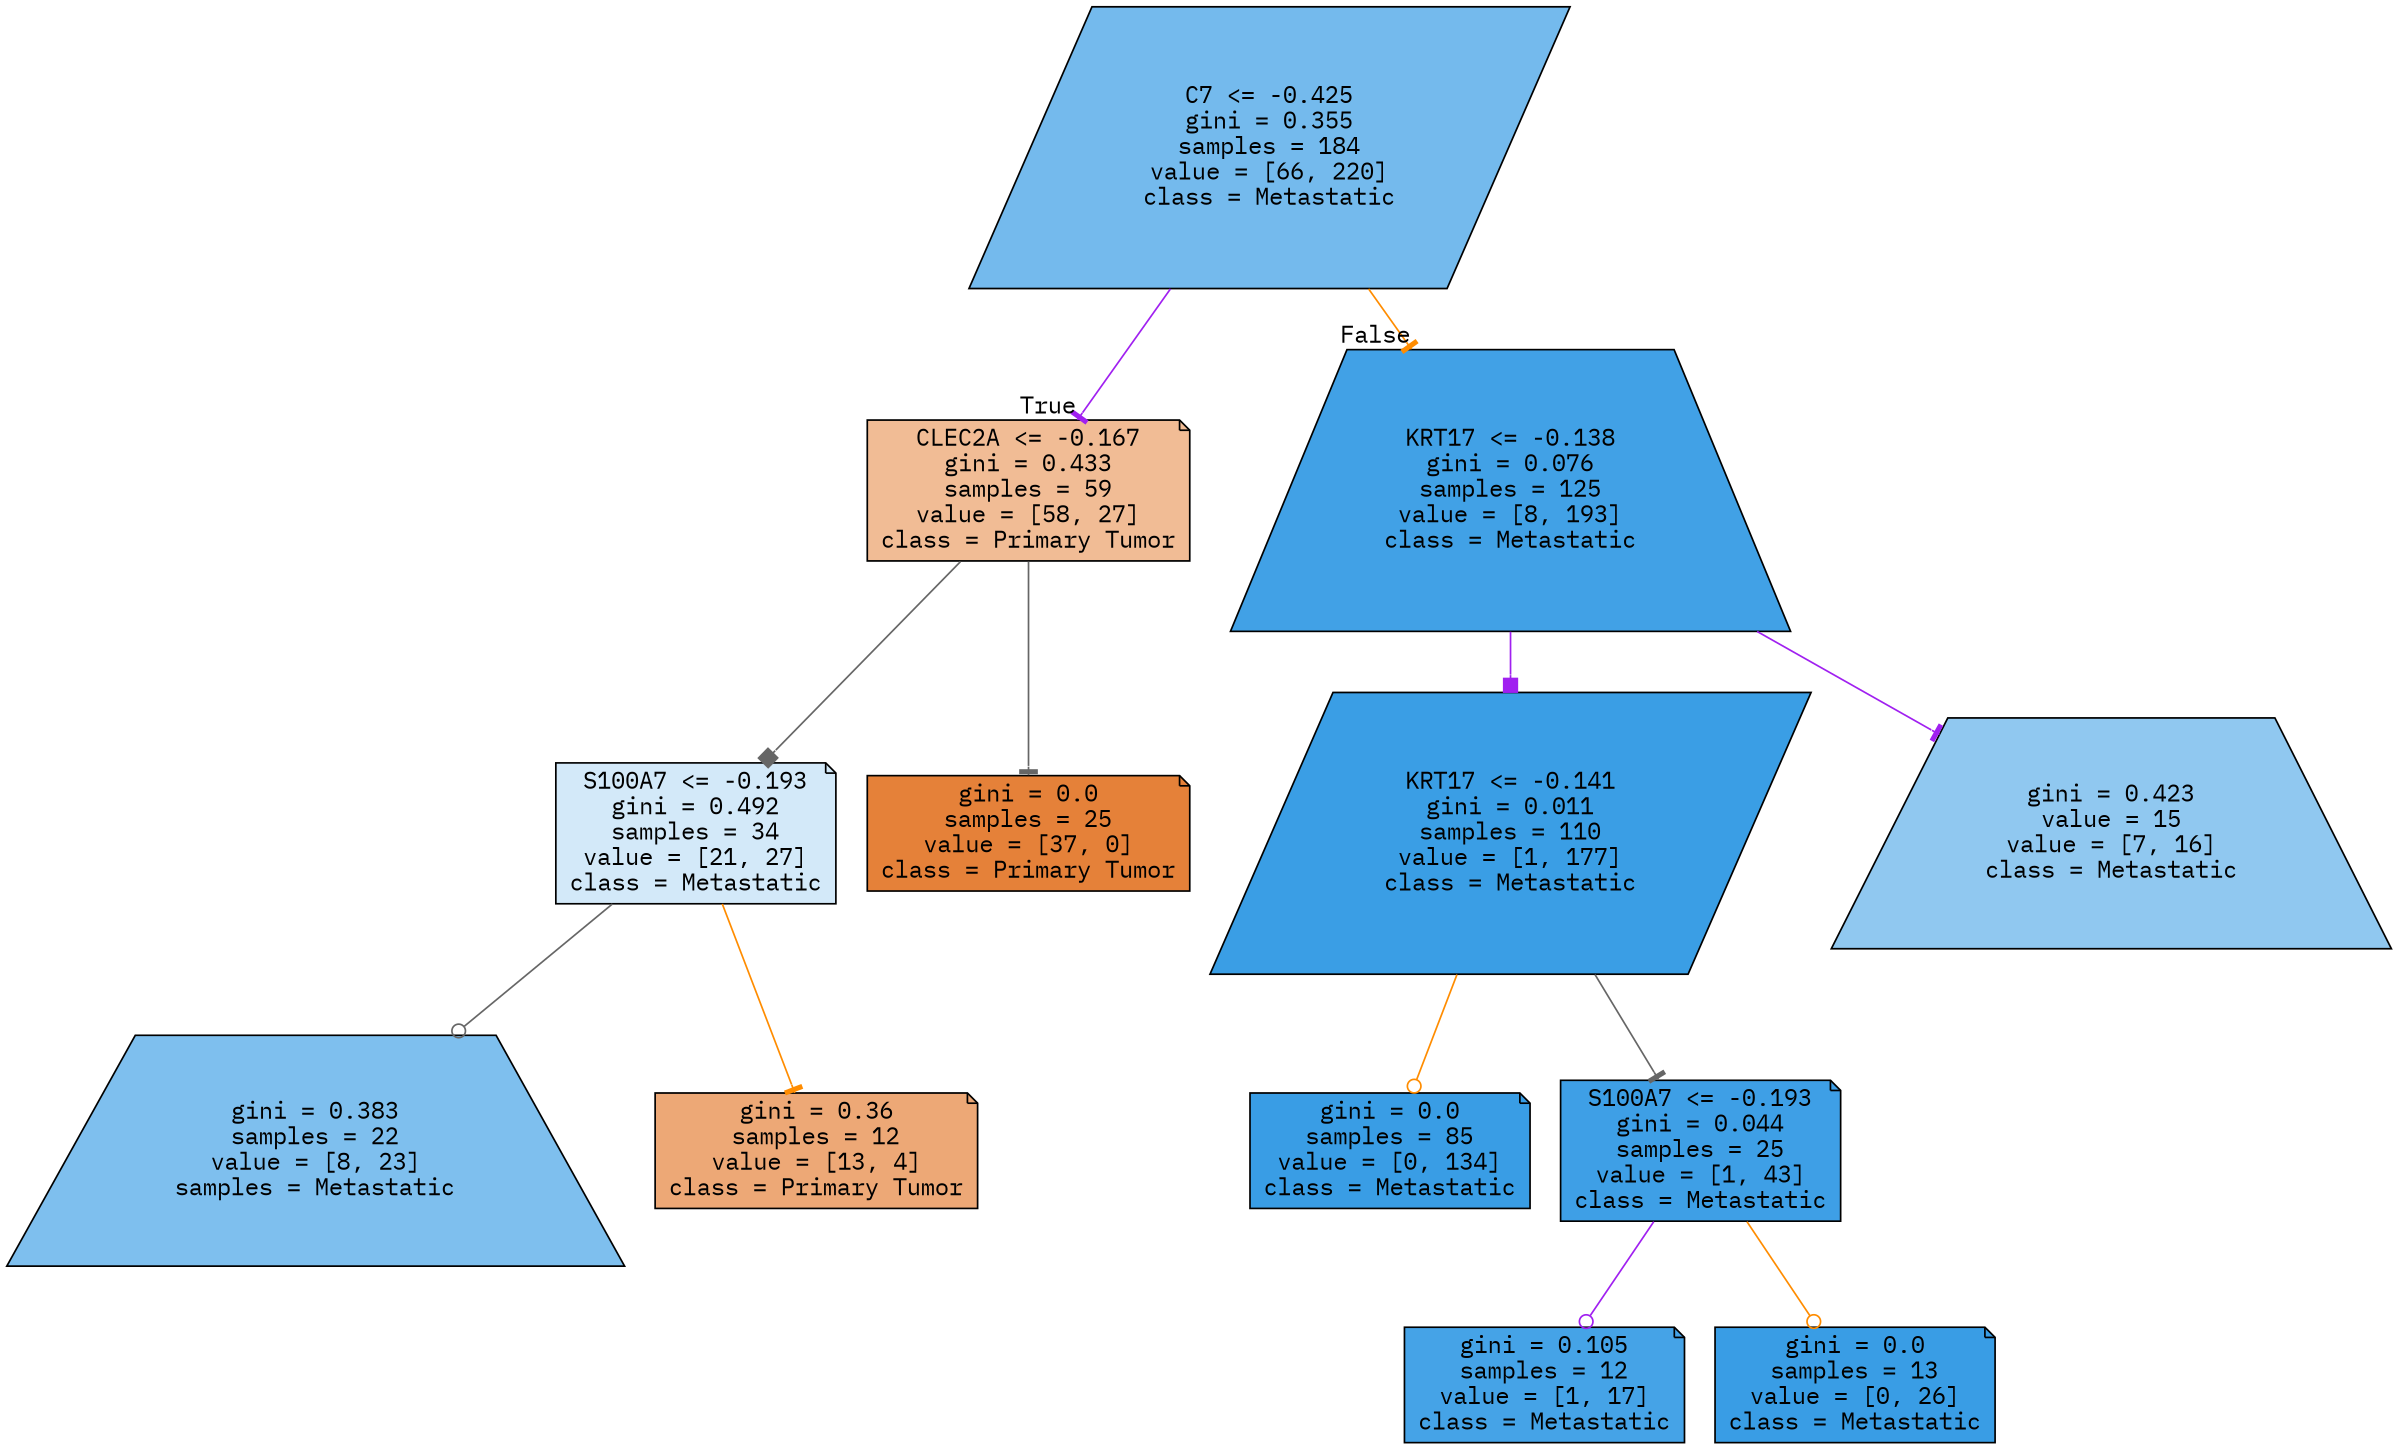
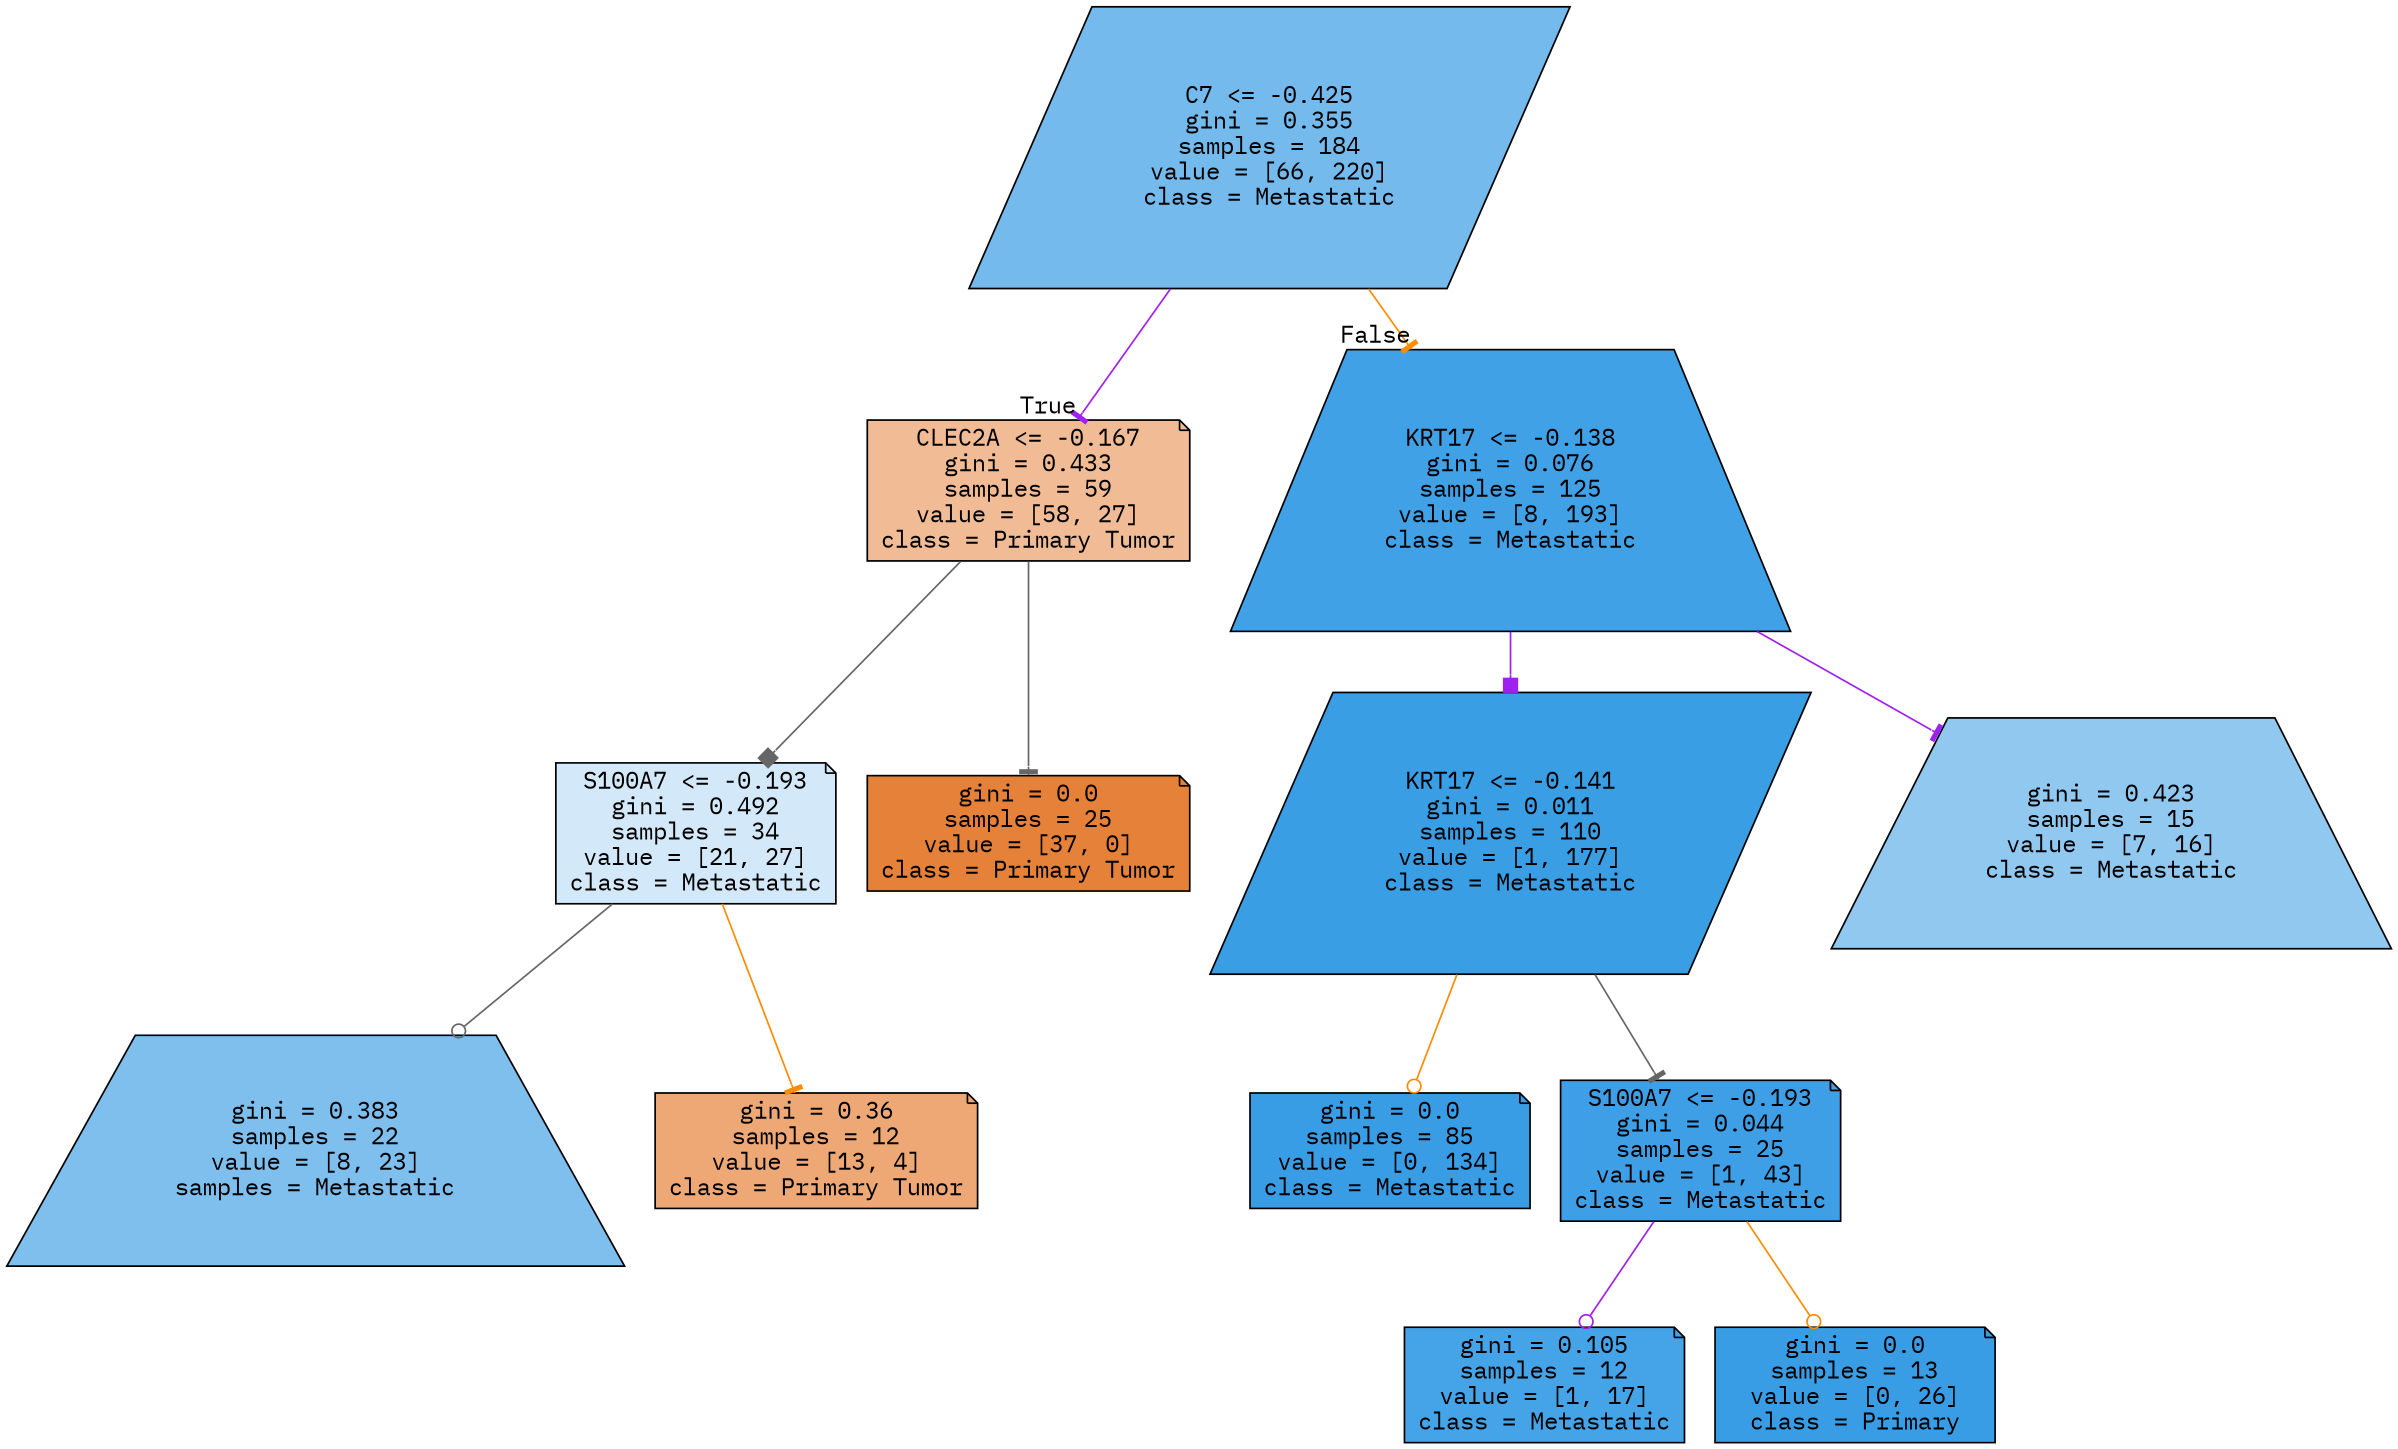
node "gini = 0.423 value = 15 value = [7, 16] class = Metastatic": label "gini = 0.423 value = 15 value = [7, 16] class = Metastatic" -> "gini = 0.423 samples = 15 value = [7, 16] class = Metastatic"
node "gini = 0.0 samples = 13 value = [0, 26] class = Metastatic": label "gini = 0.0 samples = 13 value = [0, 26] class = Metastatic" -> "gini = 0.0 samples = 13 value = [0, 26] class = Primary"
